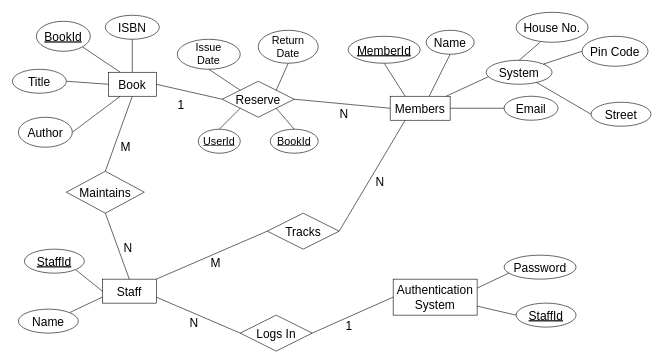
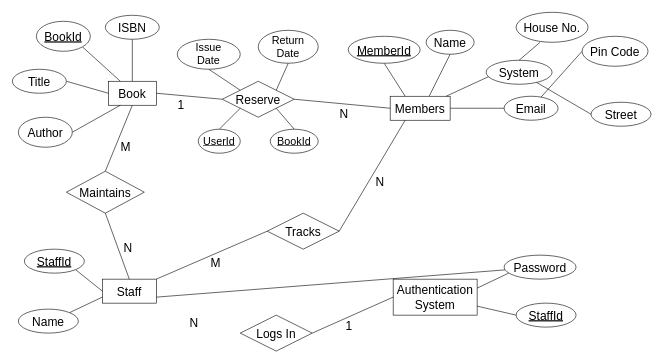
edge "Pin Code" -- "System": now "Pin Code" -- "Email"
node "Book": moved (132, 84) -> (132, 93)
edge "Staff" -- "Logs In": now "Staff" -- "Password"
